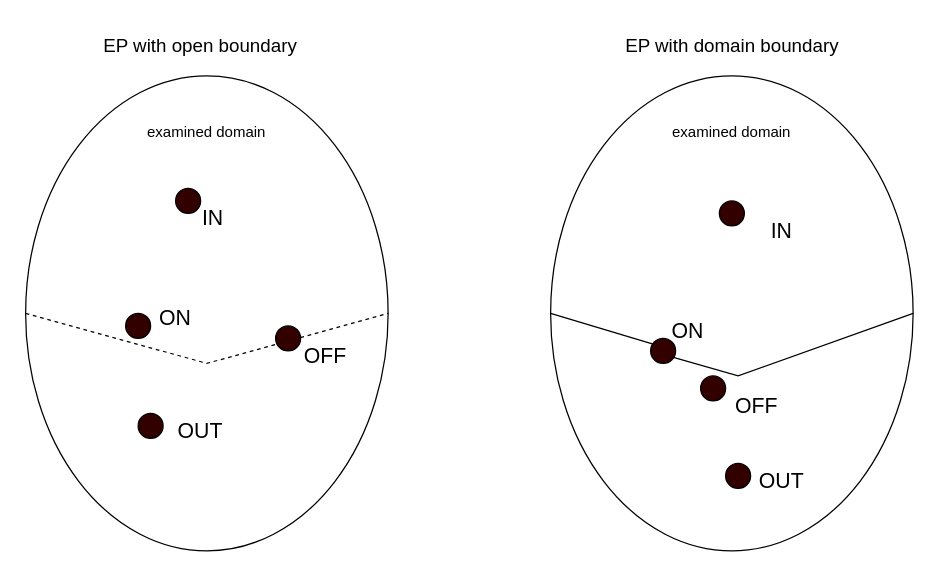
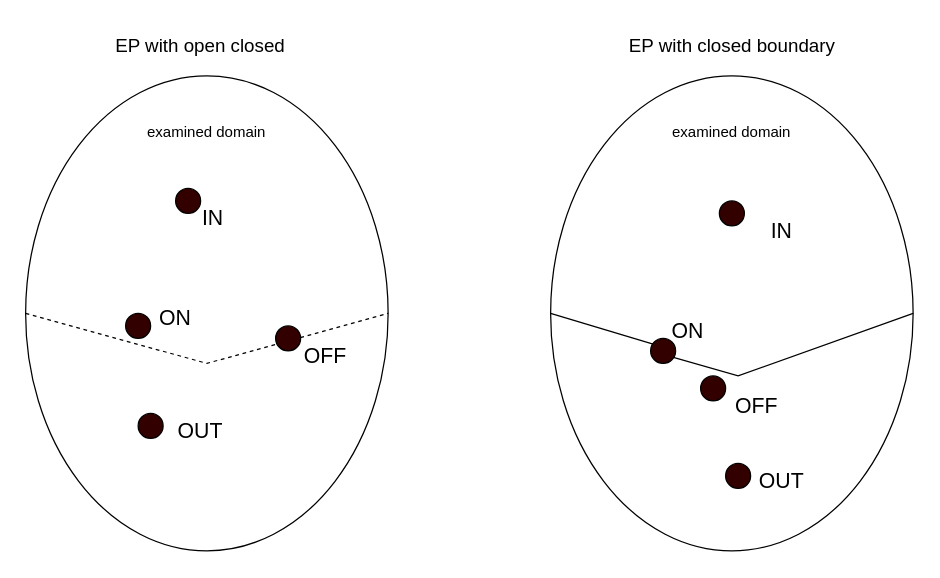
node "EP with open boundary": label "EP with open boundary" -> "EP with open closed"
node "EP with domain boundary": label "EP with domain boundary" -> "EP with closed boundary"
